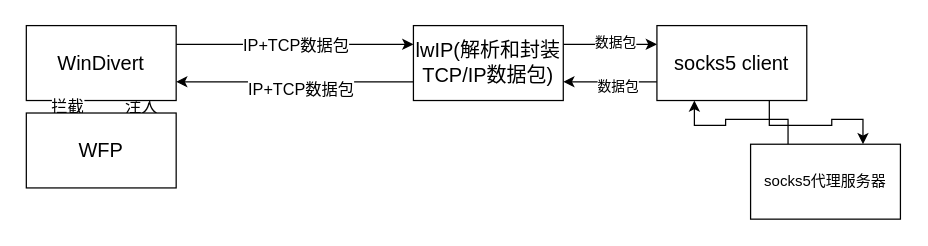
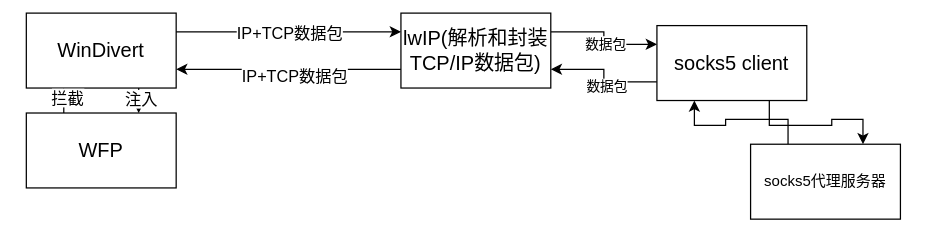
node "WinDivert": moved (101, 63) -> (101, 51)
node "lwIP(解析和封装TCP/IP数据包)": moved (488, 63) -> (476, 51)
